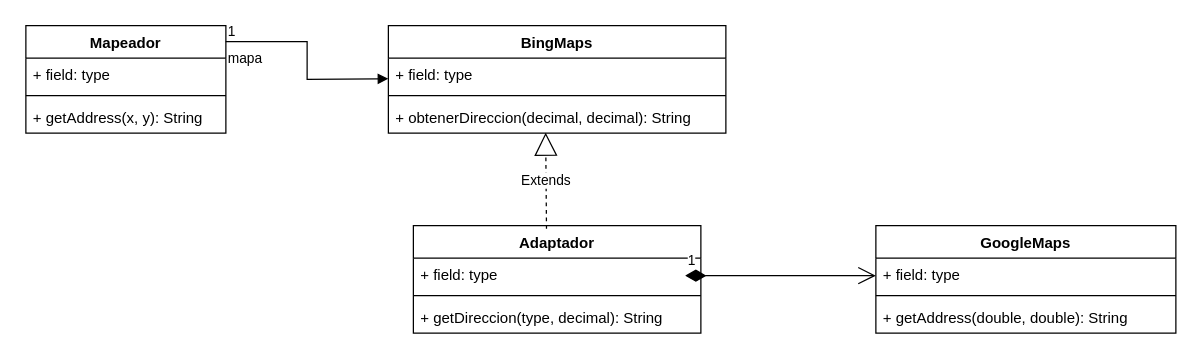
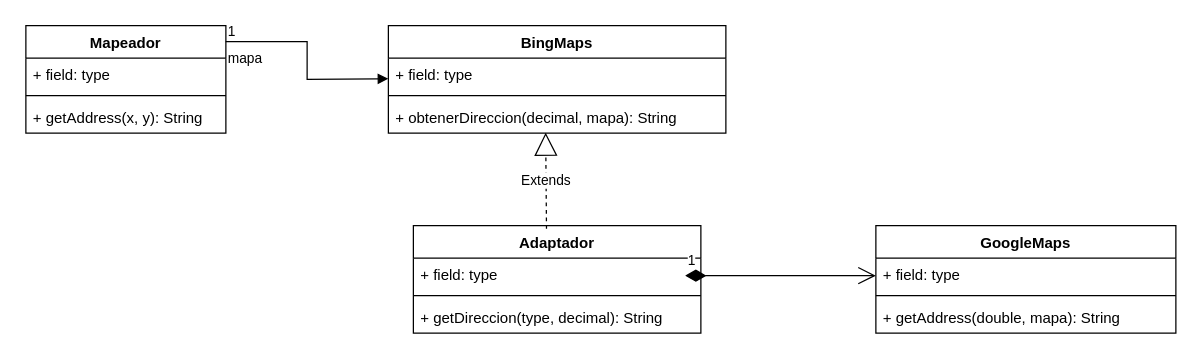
node "+ obtenerDireccion(decimal, decimal): String": label "+ obtenerDireccion(decimal, decimal): String" -> "+ obtenerDireccion(decimal, mapa): String"
node "+ getAddress(double, double): String": label "+ getAddress(double, double): String" -> "+ getAddress(double, mapa): String"
